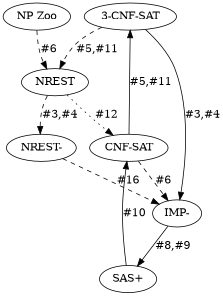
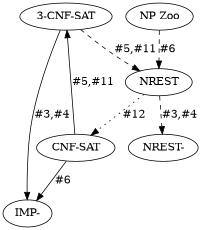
edge "CNF-SAT" -> "IMP-": style dashed -> solid
edge "NREST-" -> "IMP-": removed, label "#16"
node "SAS+": removed
